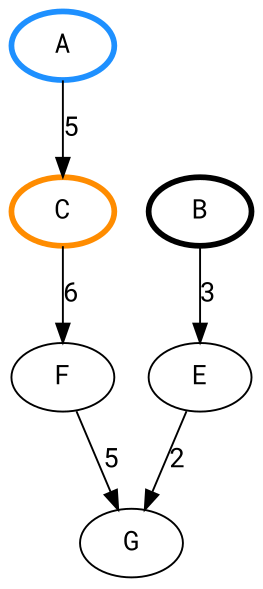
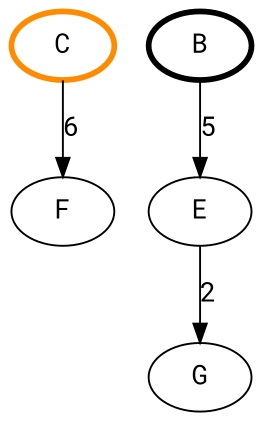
node "A": removed
edge "B" -> "E": label "3" -> "5"
edge "F" -> "G": removed, label "5"
